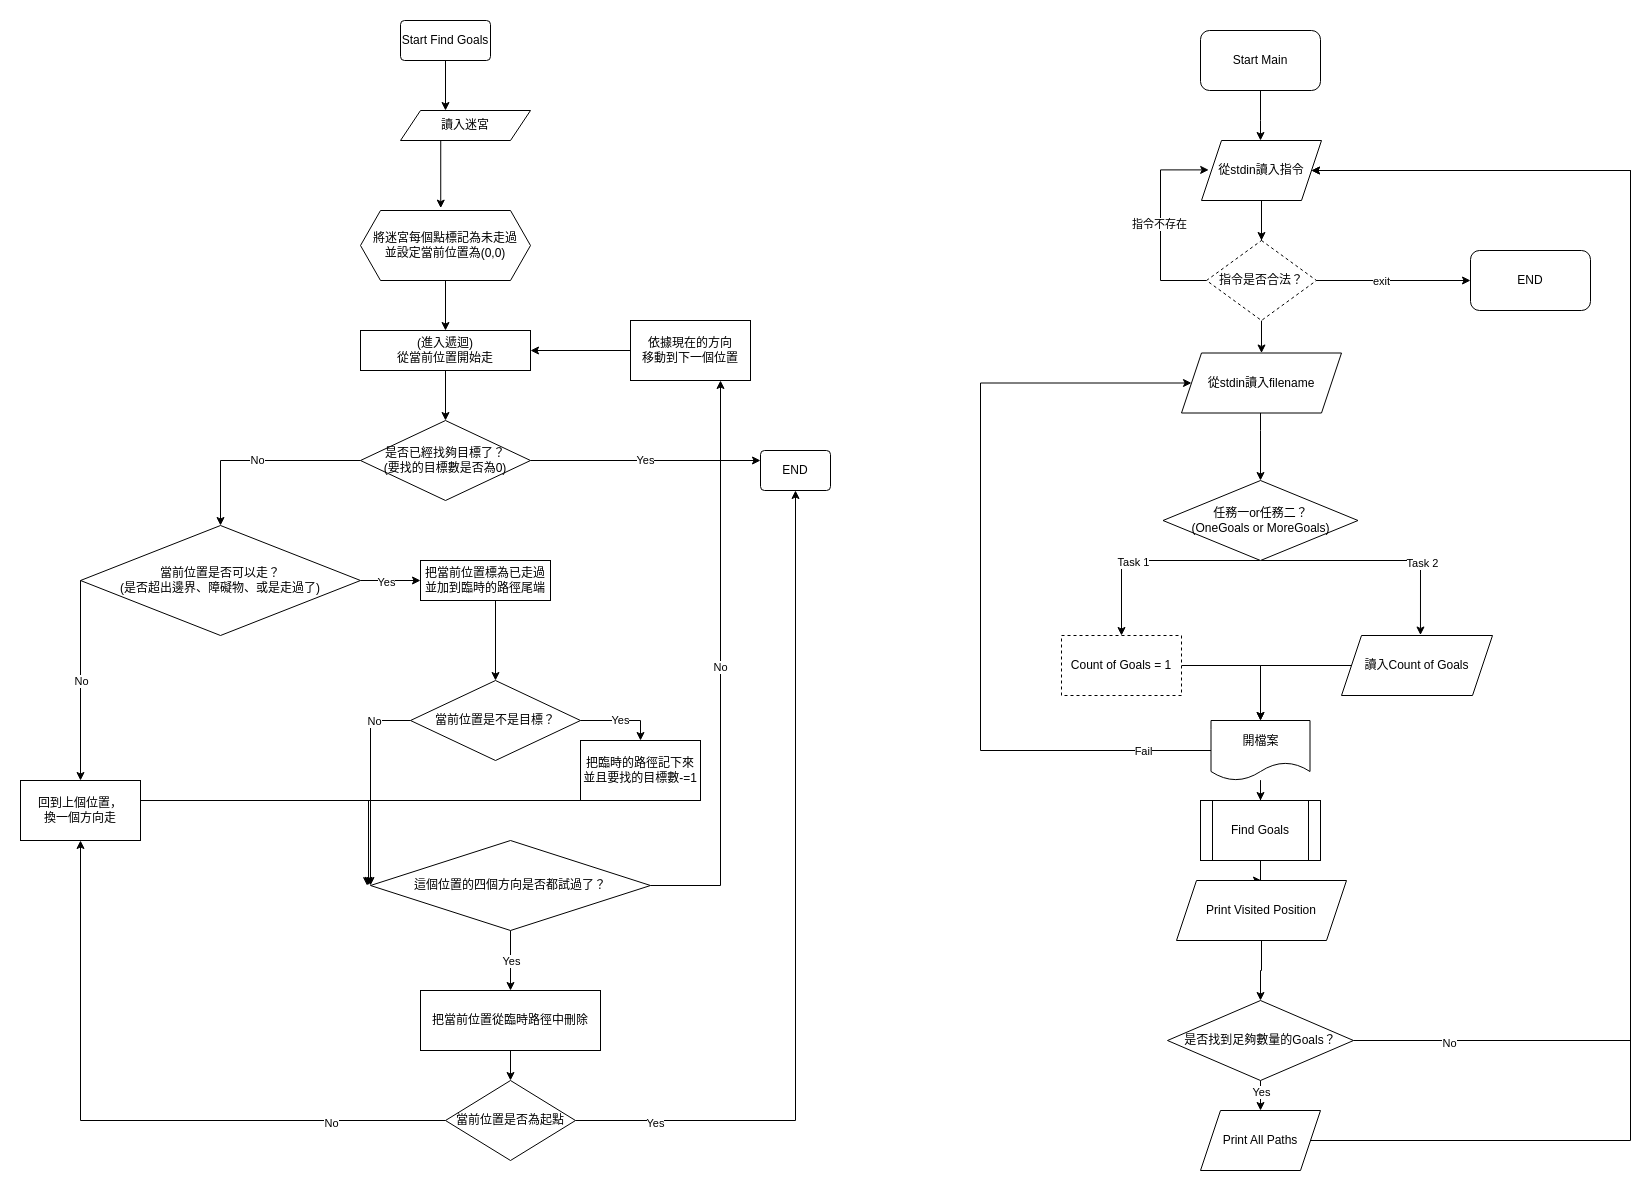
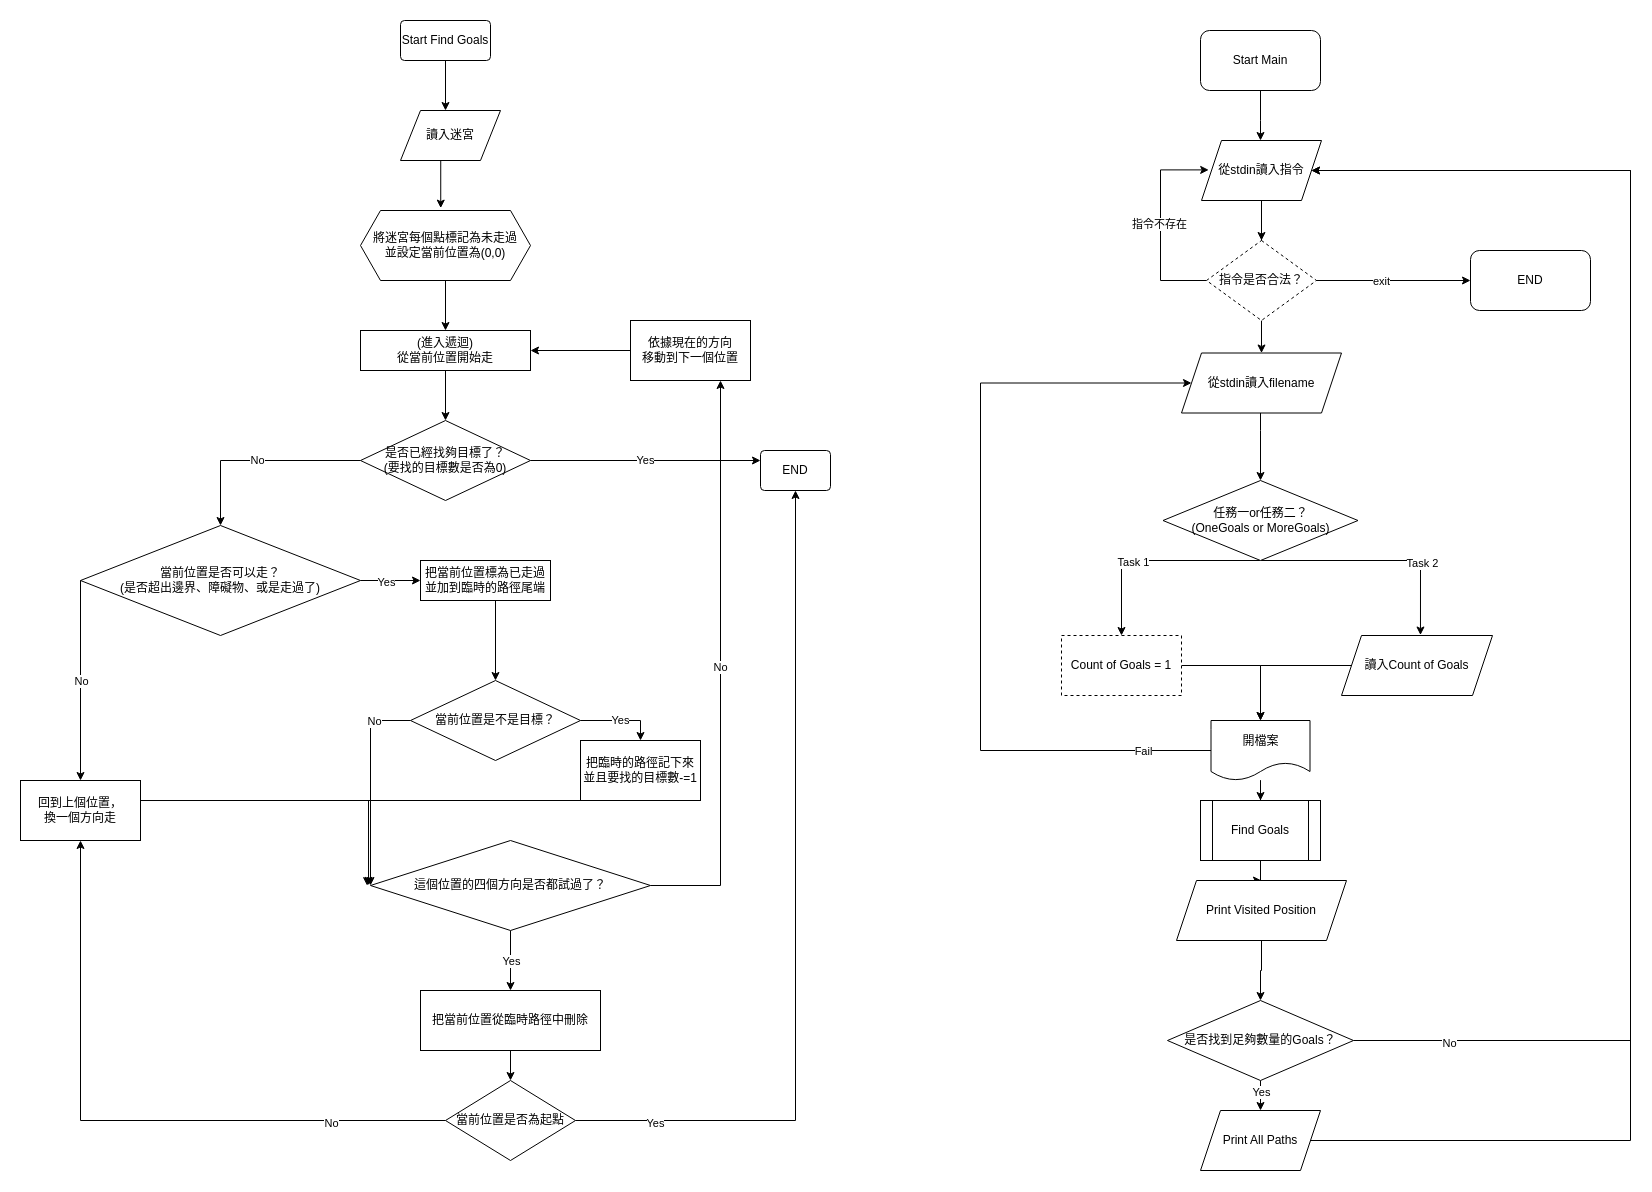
node "讀入迷宮": size 130x30 -> 100x50
